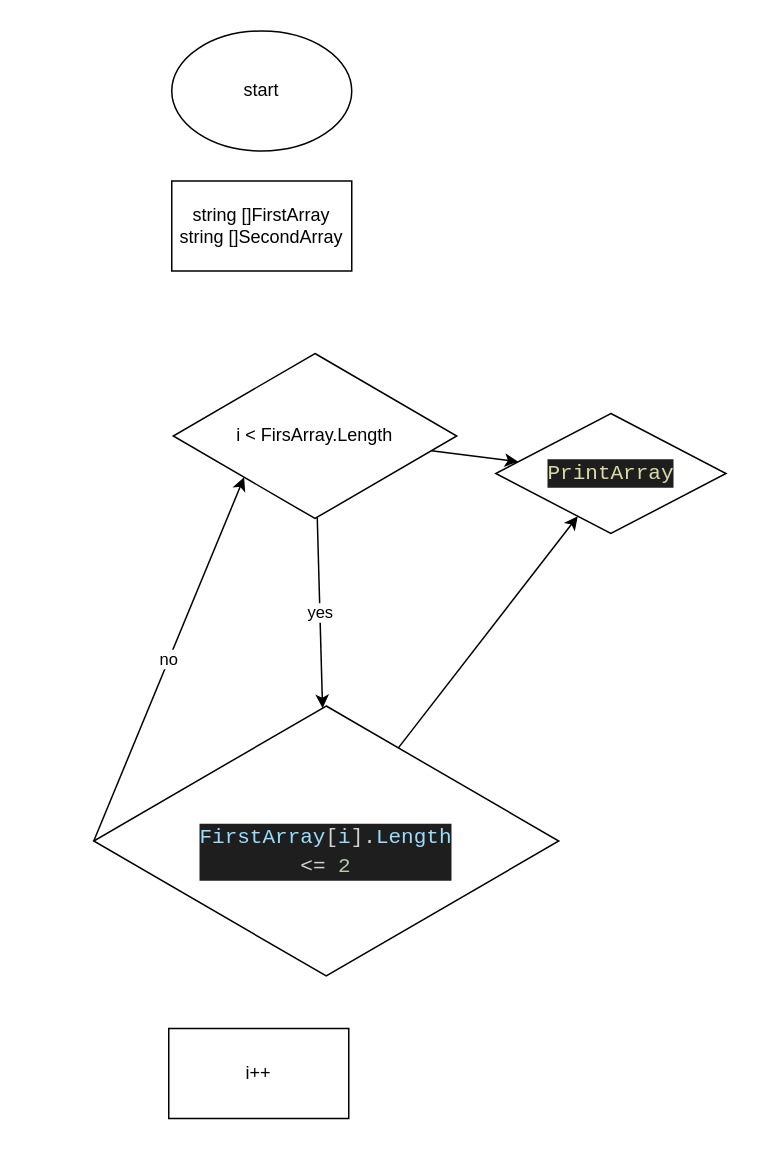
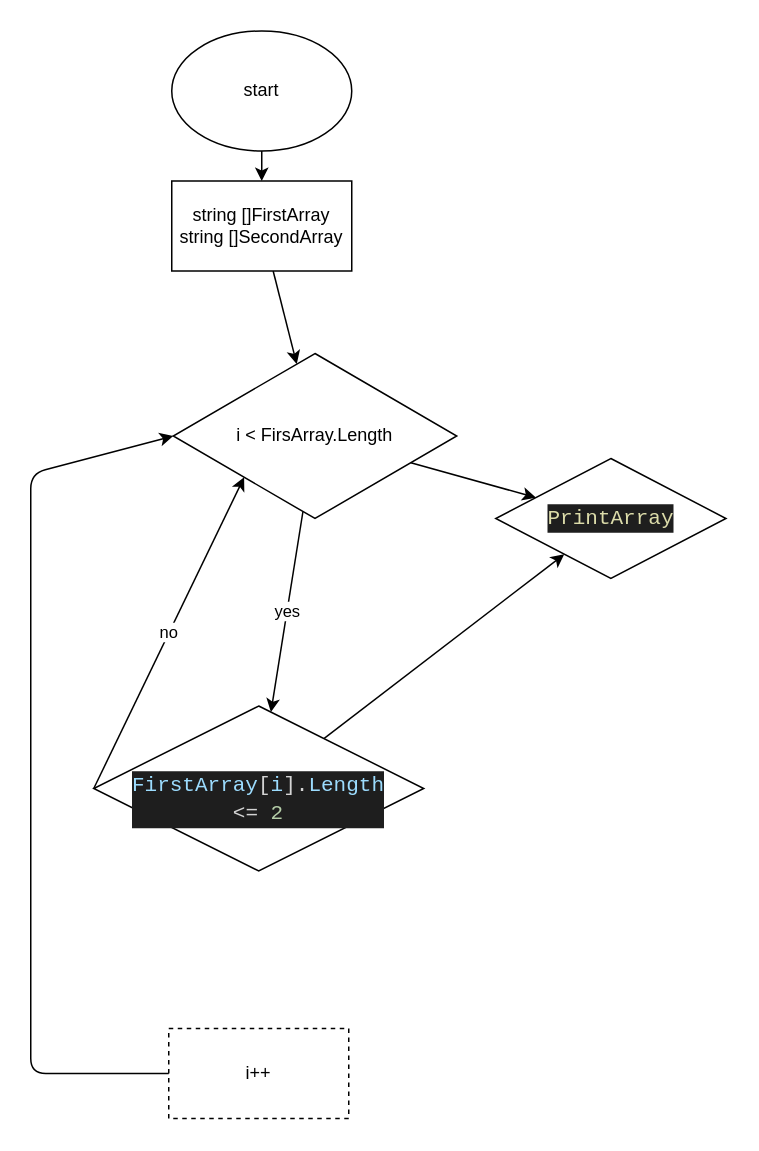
edge "start" -> "string []FirstArray string []SecondArray": added
edge "string []FirstArray string []SecondArray" -> "i < FirsArray.Length": added
node "PrintArray": moved (611, 473) -> (611, 518)
edge "i++" -> "i < FirsArray.Length": added
node "FirstArray[i].Length <= 2": size 465x270 -> 330x165
node "i++": style solid -> dashed
